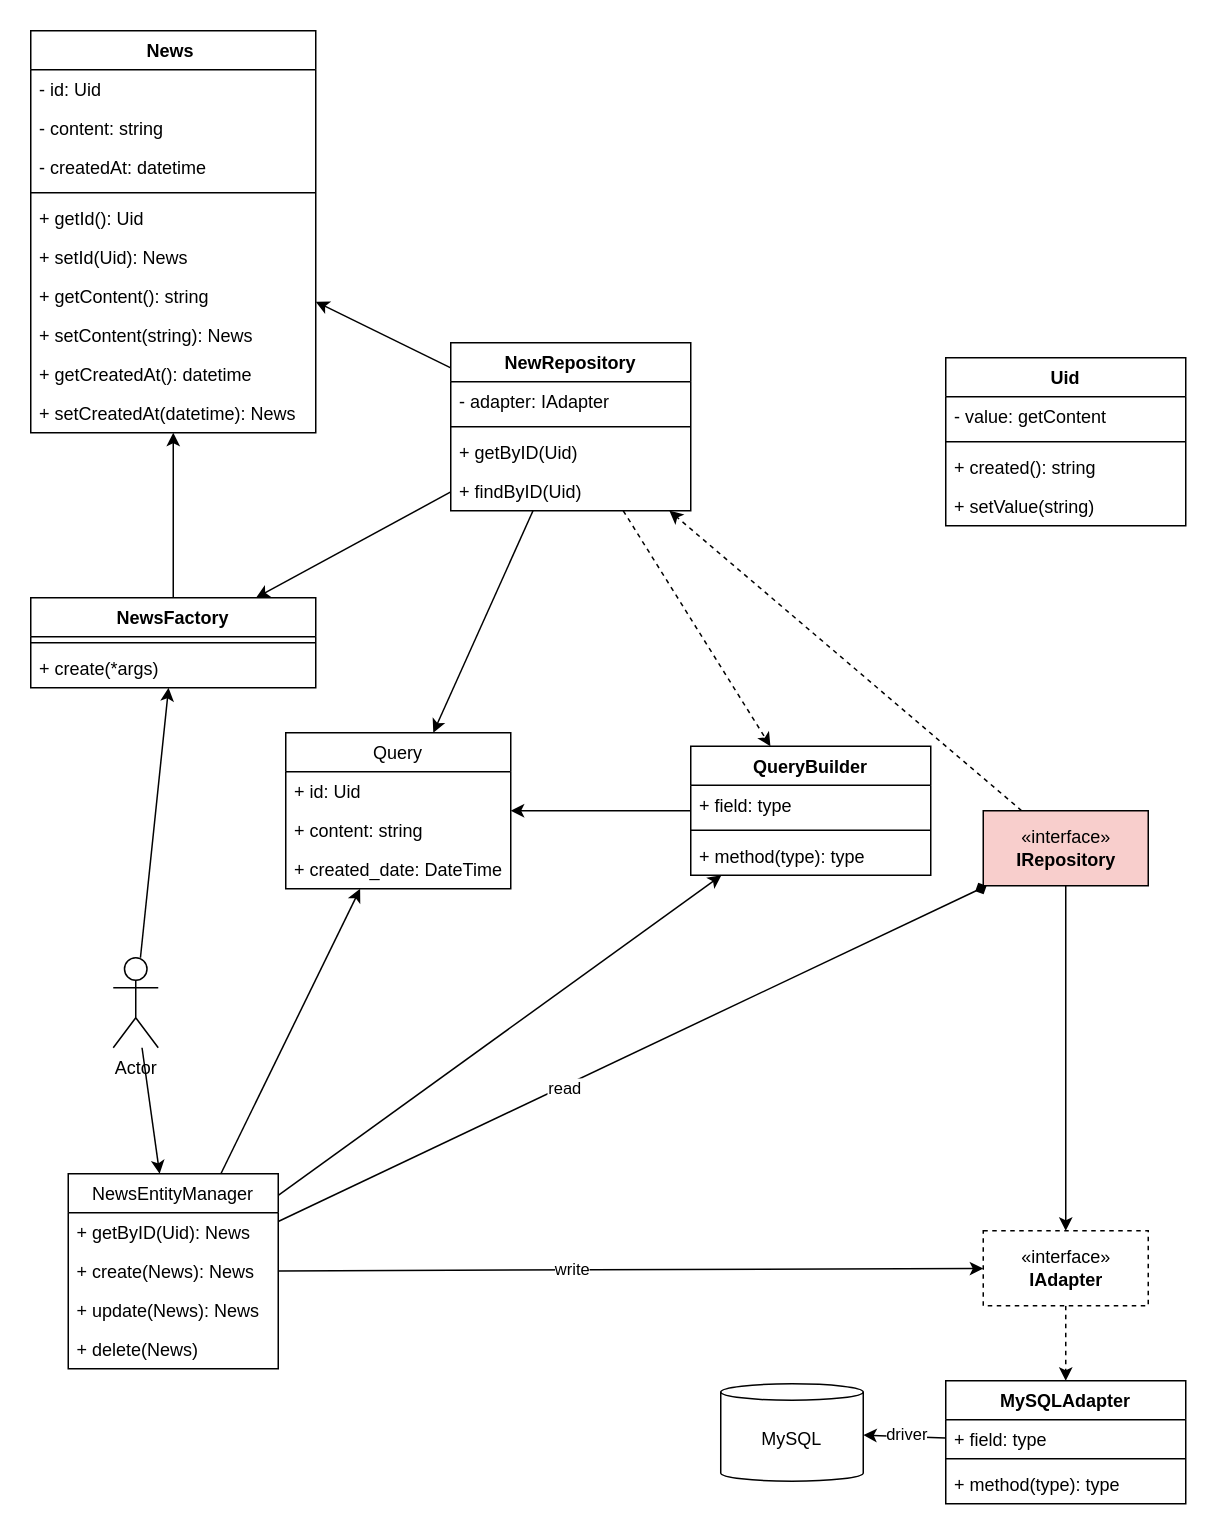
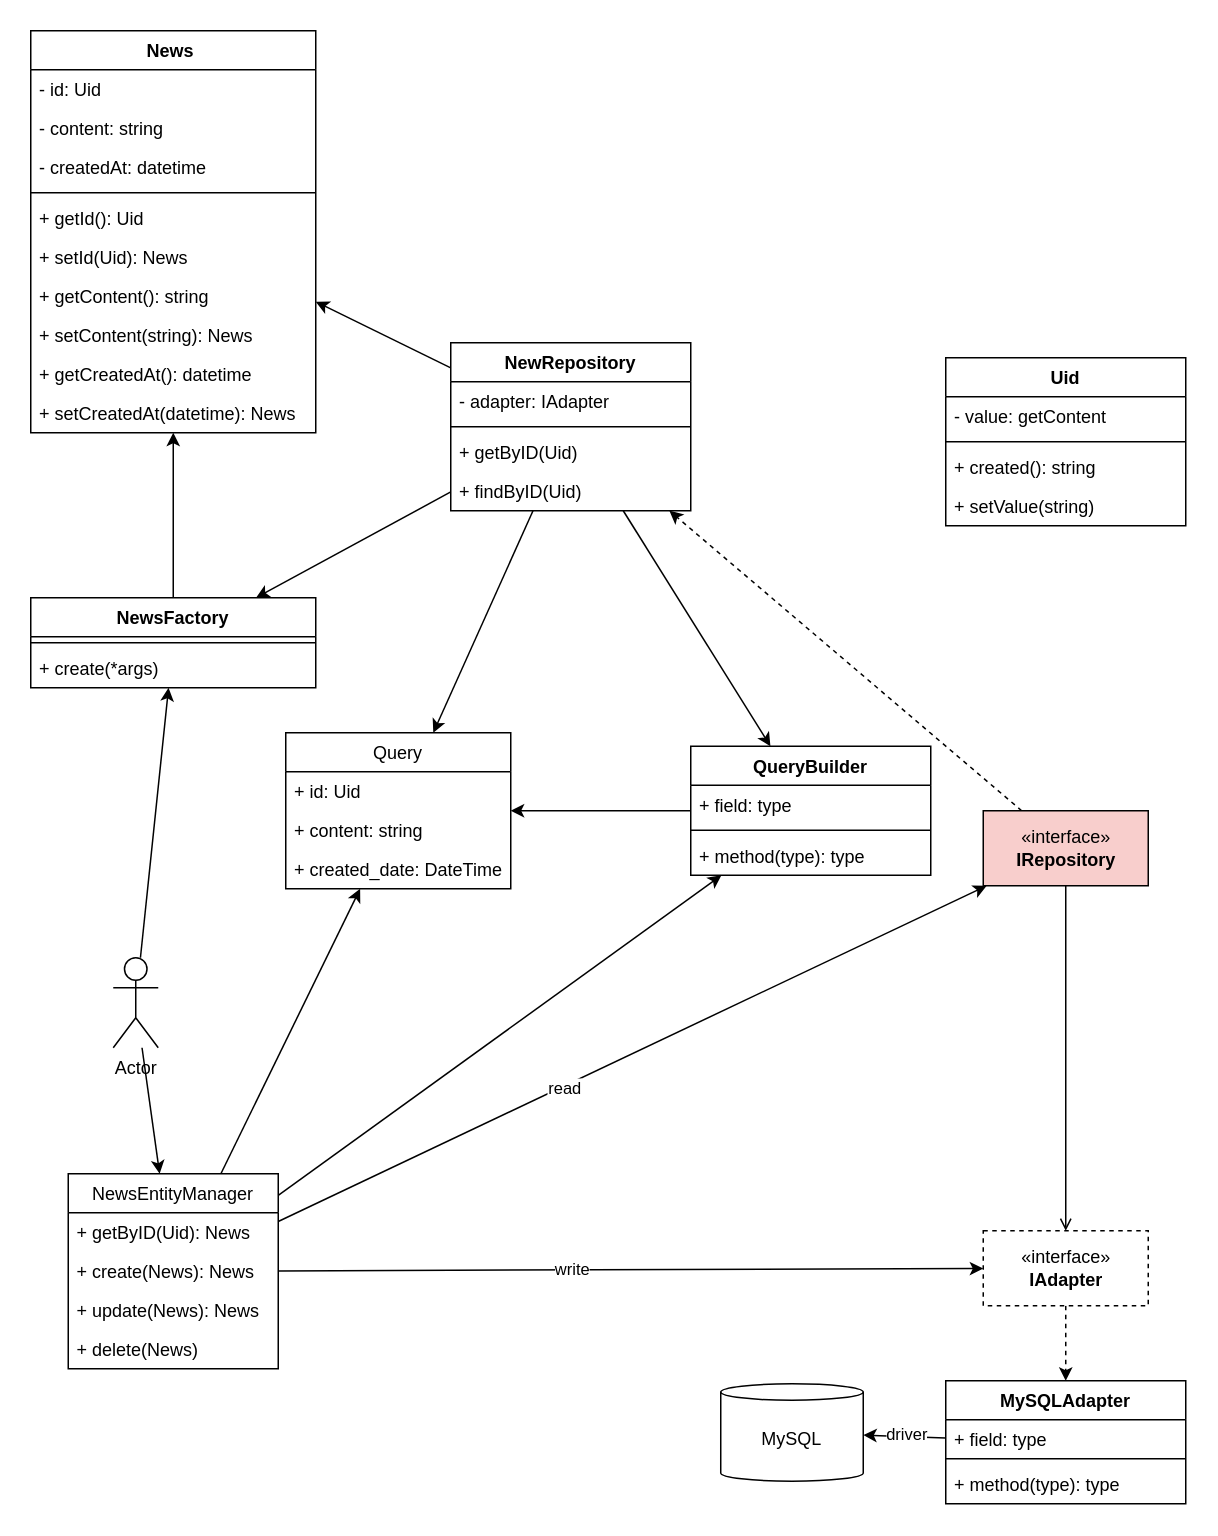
edge "NewRepository" -> "QueryBuilder": style dashed -> solid
edge "NewsEntityManager" -> "«interface» IRepository": arrowhead diamond -> classic
edge "«interface» IRepository" -> "«interface» IAdapter": arrowhead classic -> open
